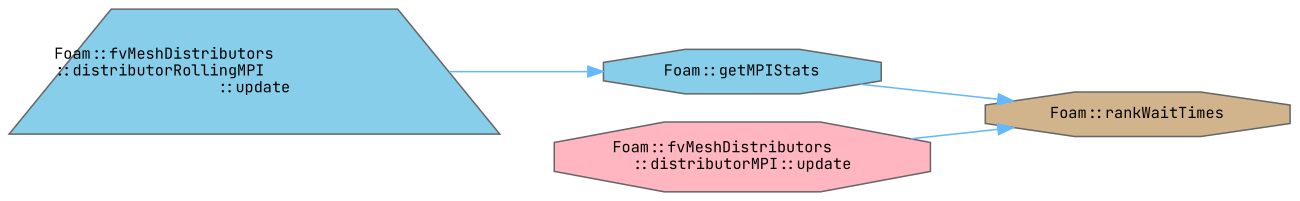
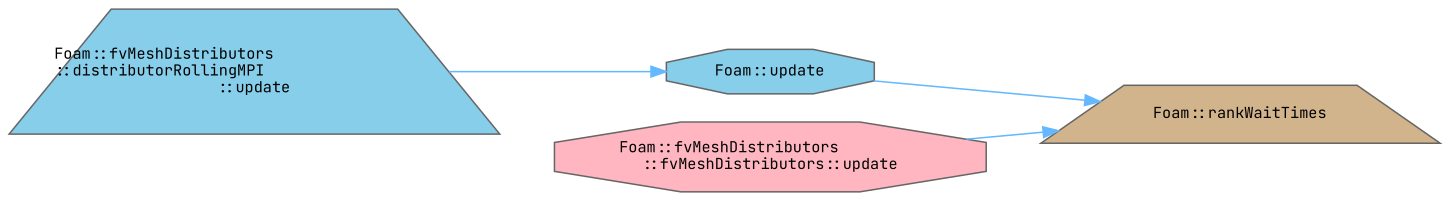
node "Foam::getMPIStats": label "Foam::getMPIStats" -> "Foam::update"
node "Foam::rankWaitTimes": shape octagon -> trapezium
node "Foam::fvMeshDistributors ::distributorMPI::update": label "Foam::fvMeshDistributors ::distributorMPI::update" -> "Foam::fvMeshDistributors ::fvMeshDistributors::update"
